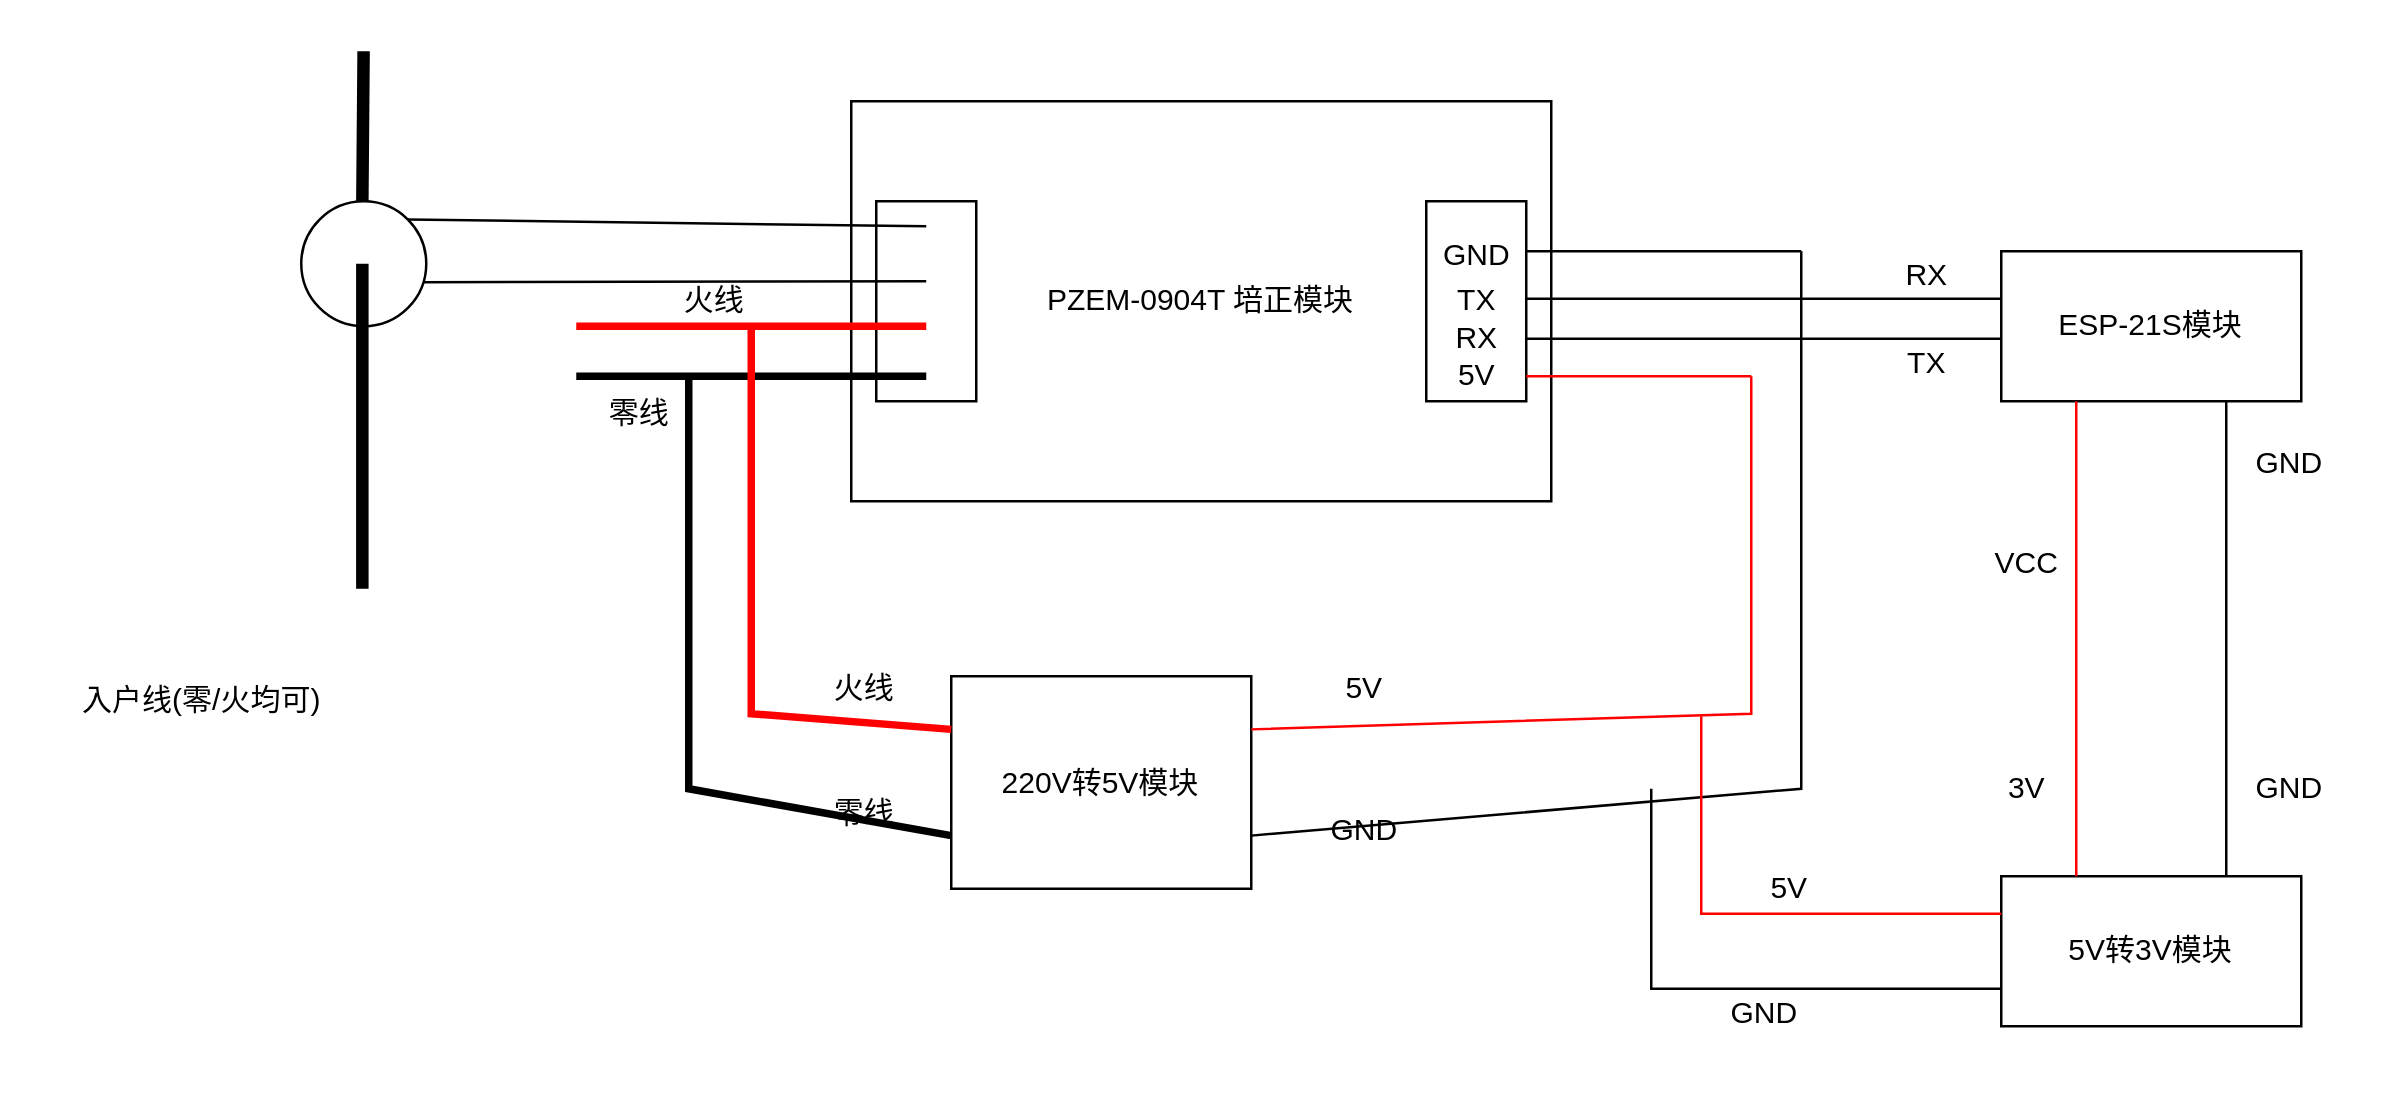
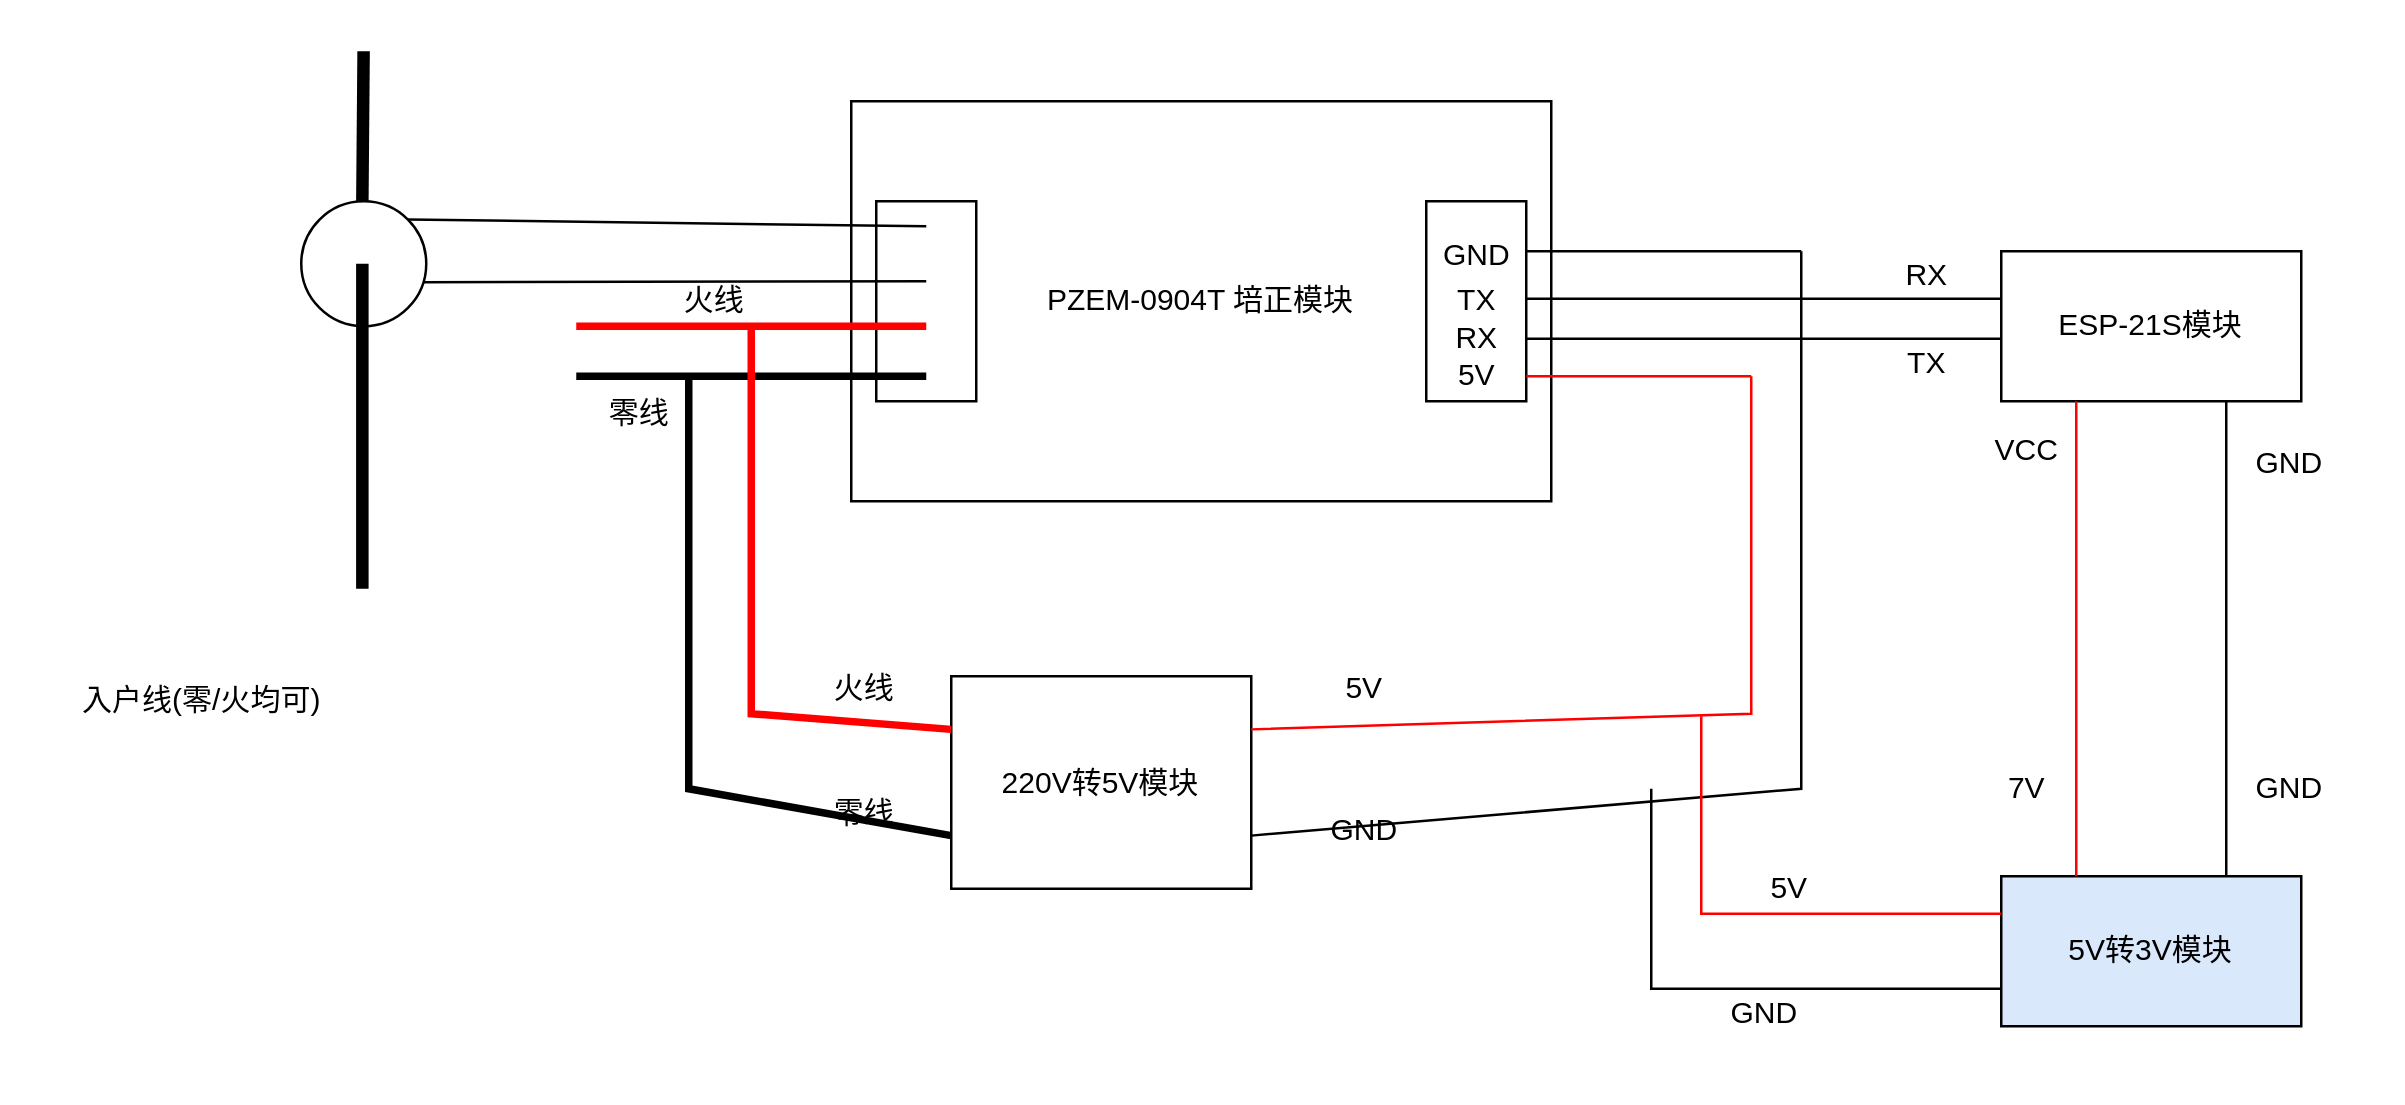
node "VCC": moved (2026, 564) -> (2026, 451)
node "3V": label "3V" -> "7V"
node "5V转3V模块": fillcolor #ffffff -> #dae8fc
